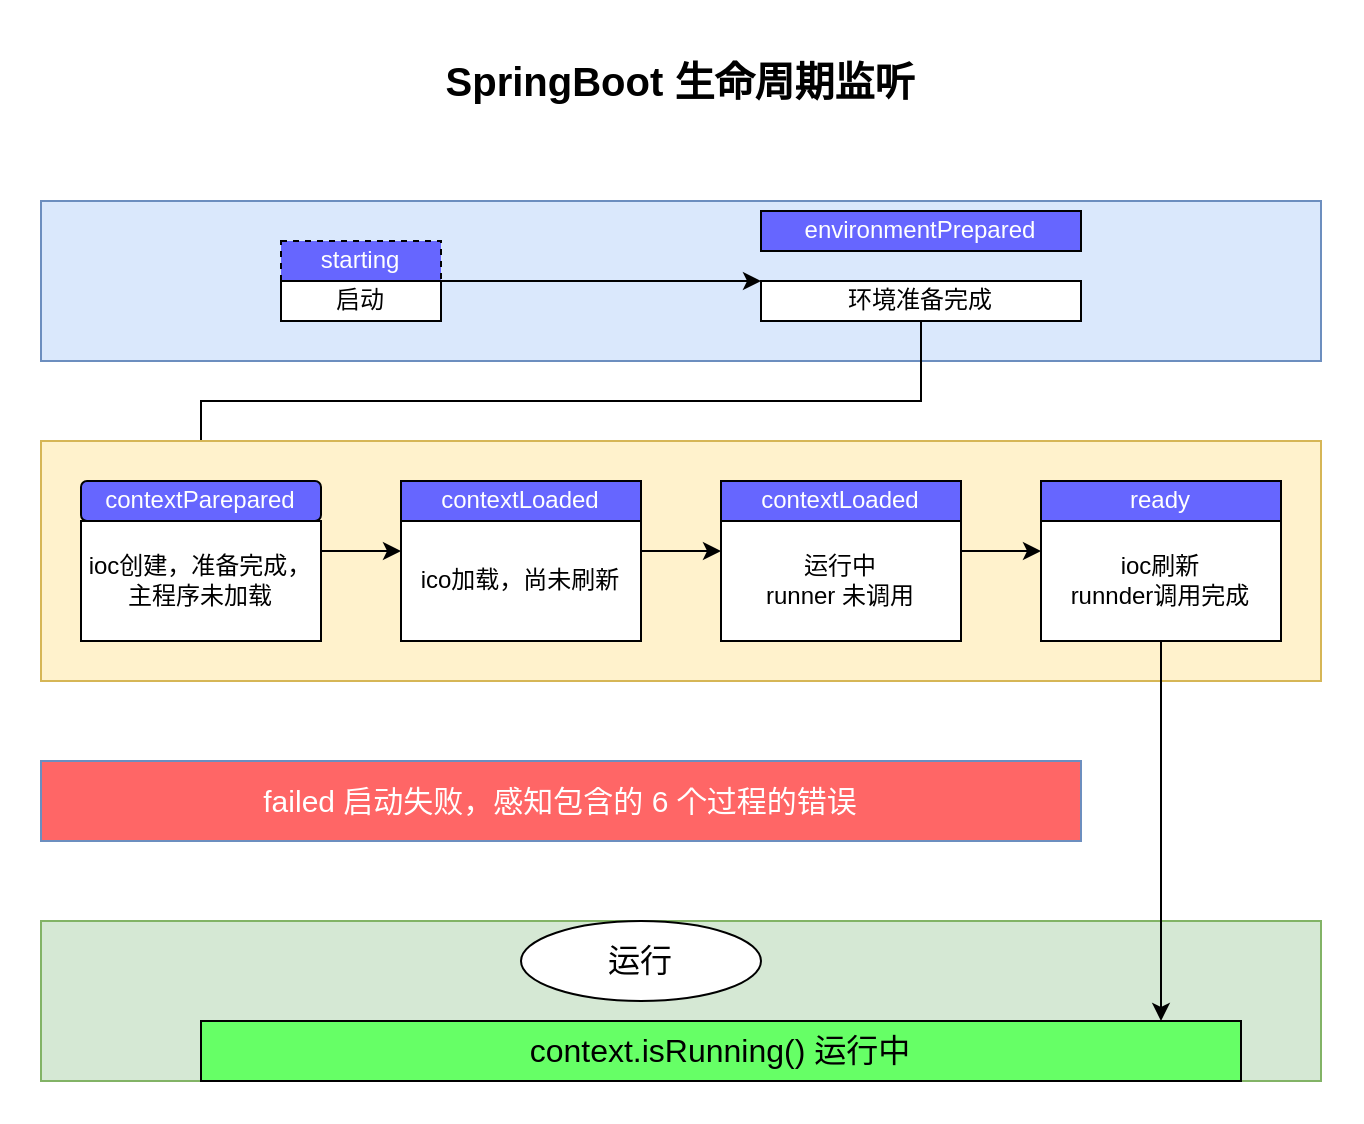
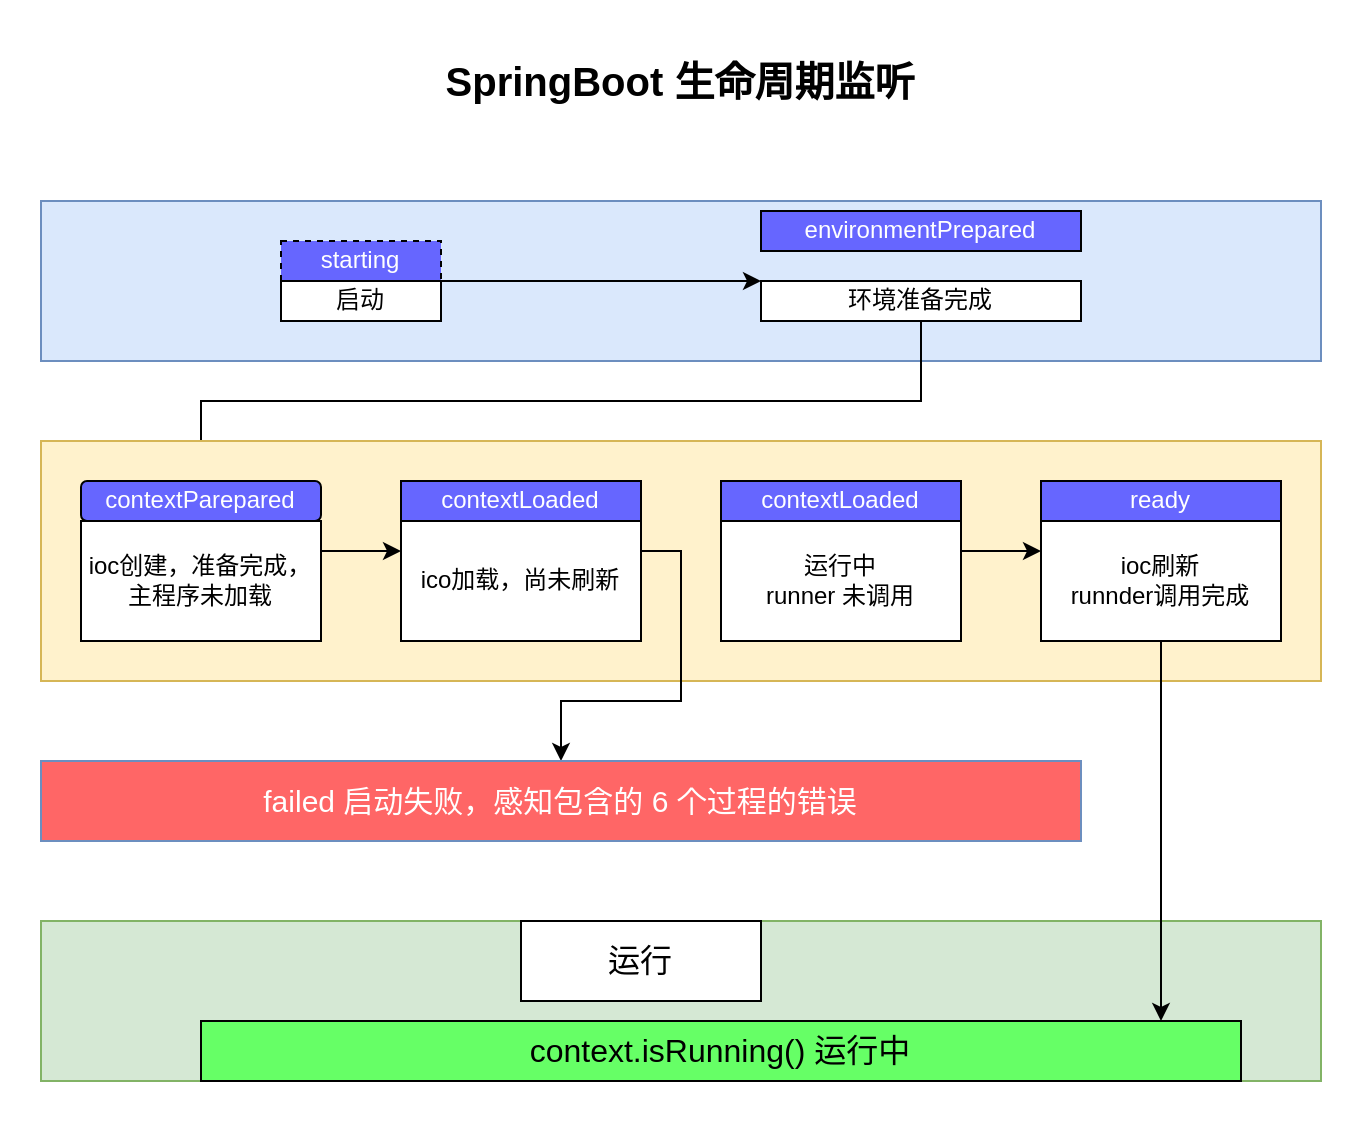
edge "ico加载，尚未刷新" -> "运行中 runner 未调用": now "ico加载，尚未刷新" -> "failed 启动失败，感知包含的 6 个过程的错误"
node "运行": shape ellipse -> rectangle
